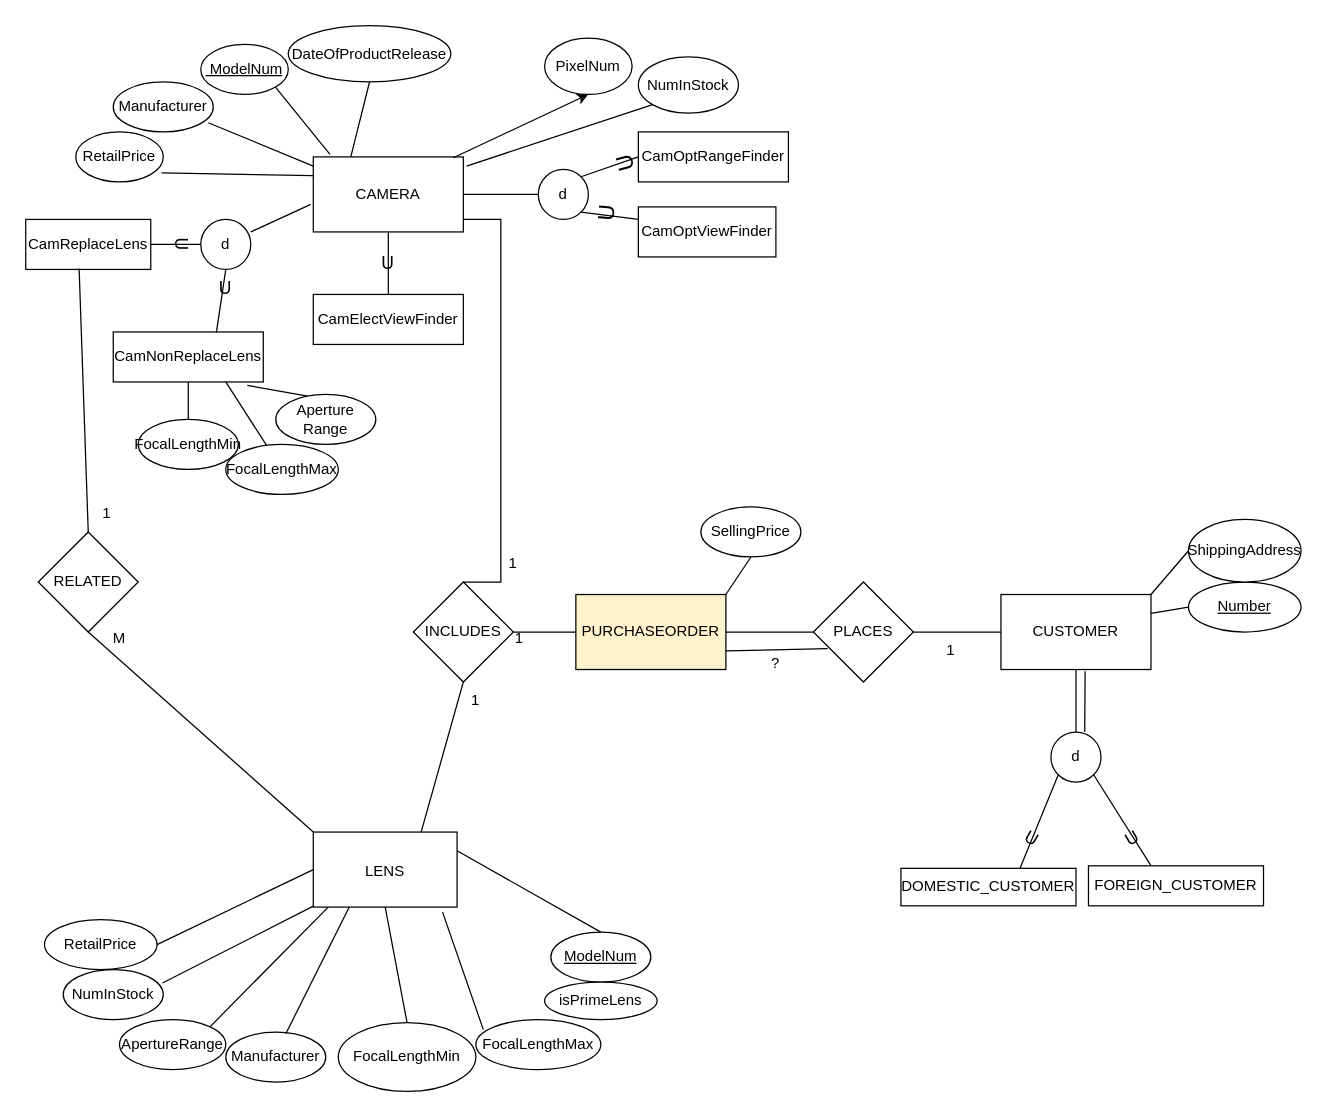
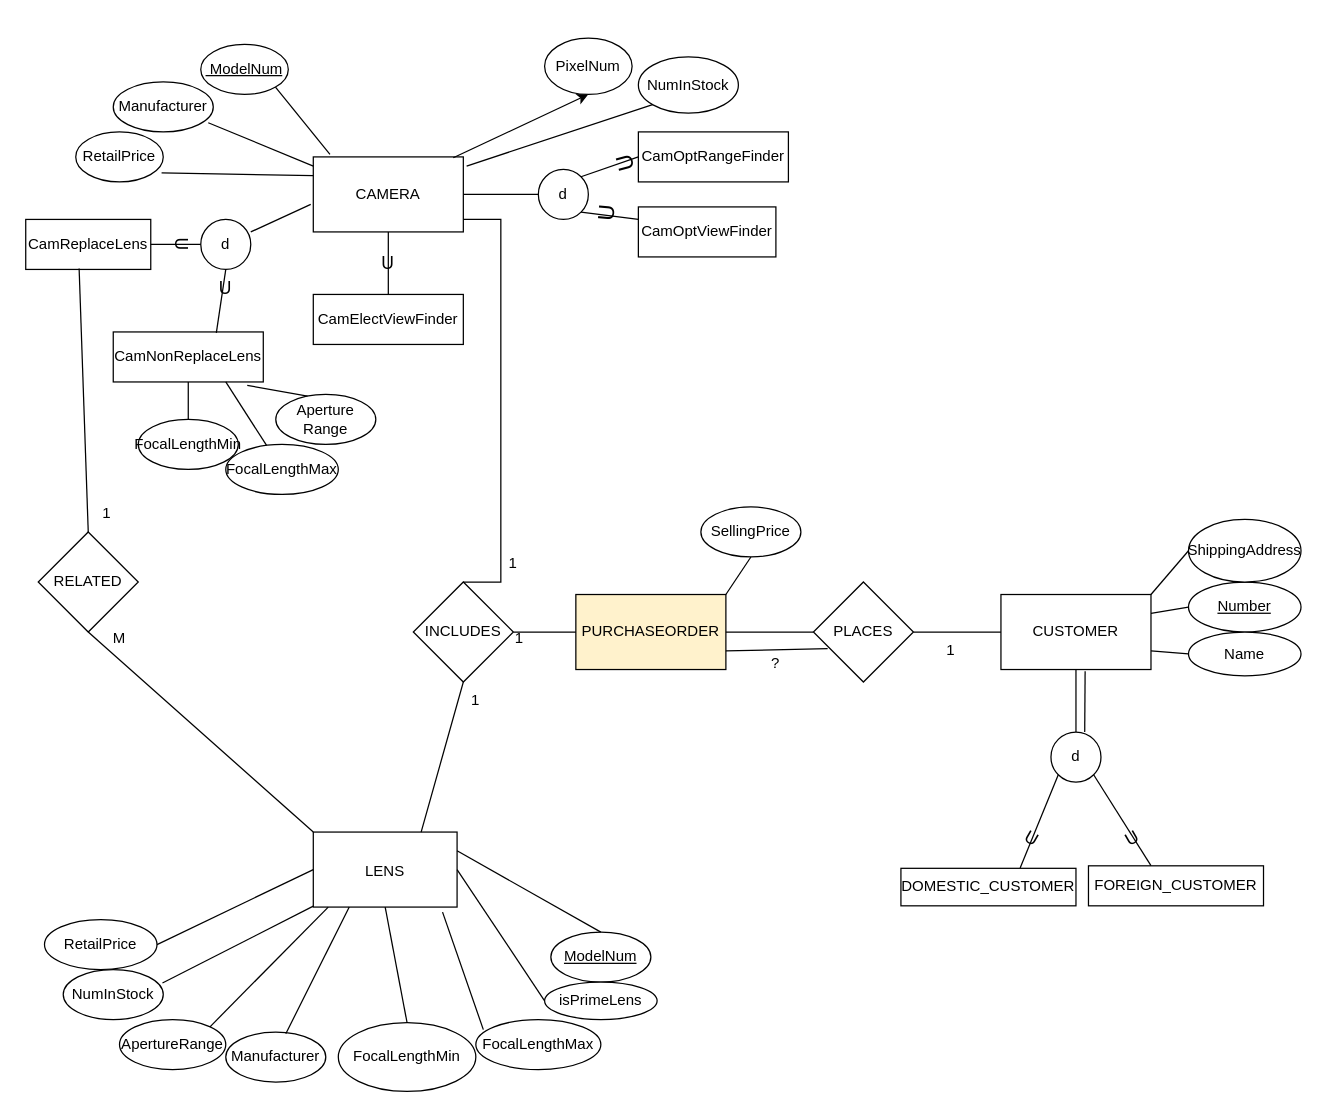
node "DateOfProductRelease": removed
edge "DateOfProductRelease" -- "CAMERA": removed
edge "CUSTOMER" -- "Name": added
node "Name": added
edge "LENS" -- "isPrimeLens": added
